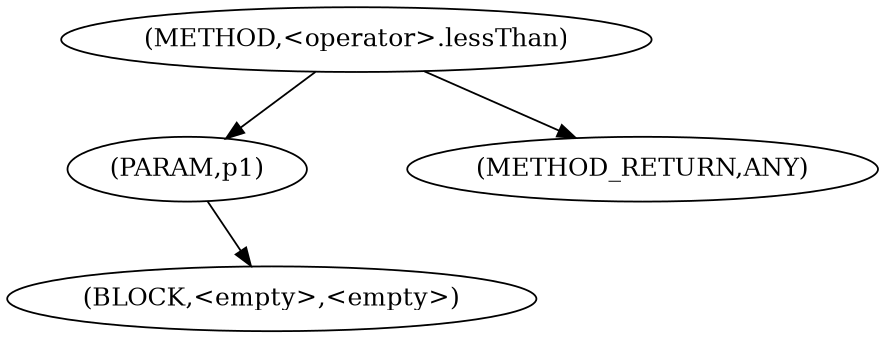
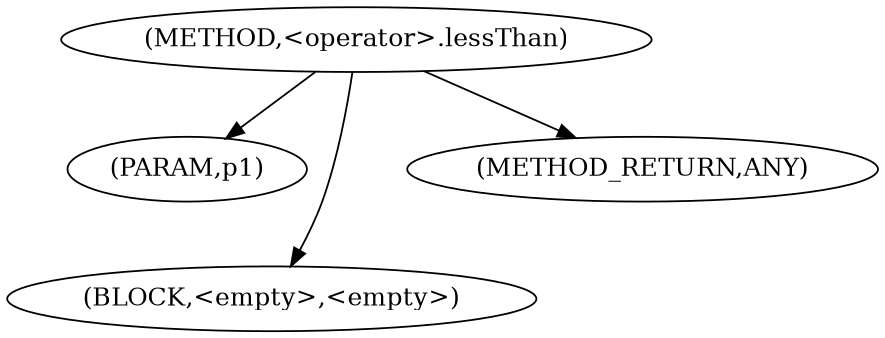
edge "(PARAM,p1)" -> "(BLOCK,<empty>,<empty>)": now "(METHOD,<operator>.lessThan)" -> "(BLOCK,<empty>,<empty>)"
